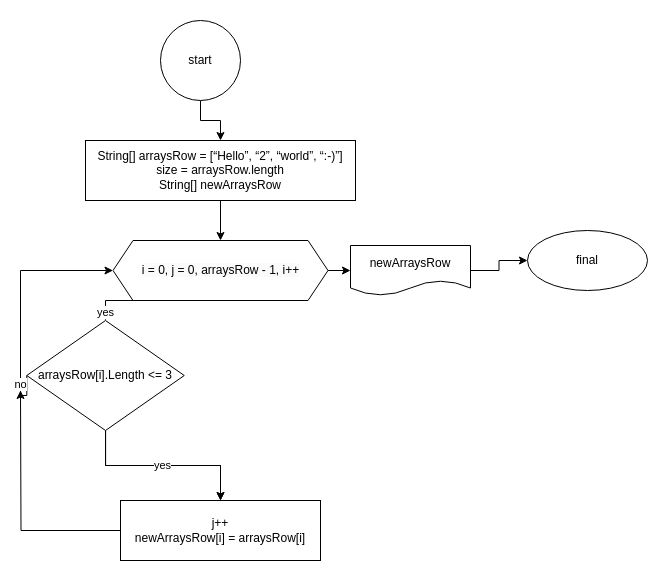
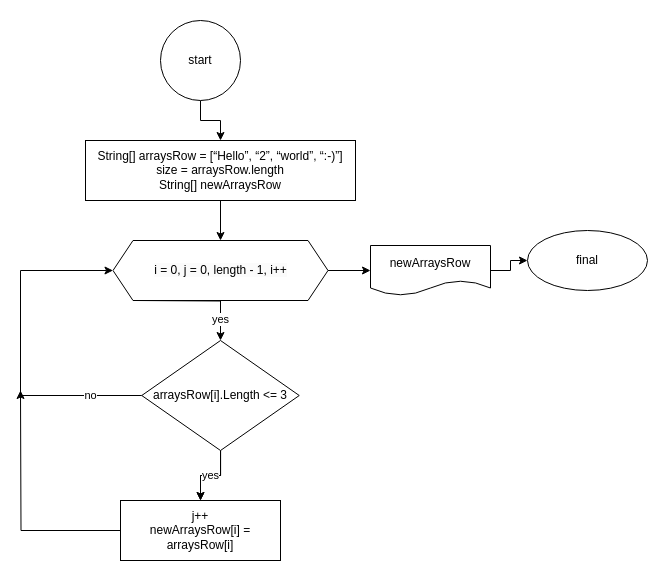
node "i = 0, j = 0, arraysRow - 1, i++": label "i = 0, j = 0, arraysRow - 1, i++" -> "i = 0, j = 0, length - 1, i++"
node "newArraysRow": moved (411, 271) -> (431, 271)
node "arraysRow[i].Length <= 3": moved (106, 376) -> (221, 396)
node "j++ newArraysRow[i] = arraysRow[i]": size 200x60 -> 160x60
